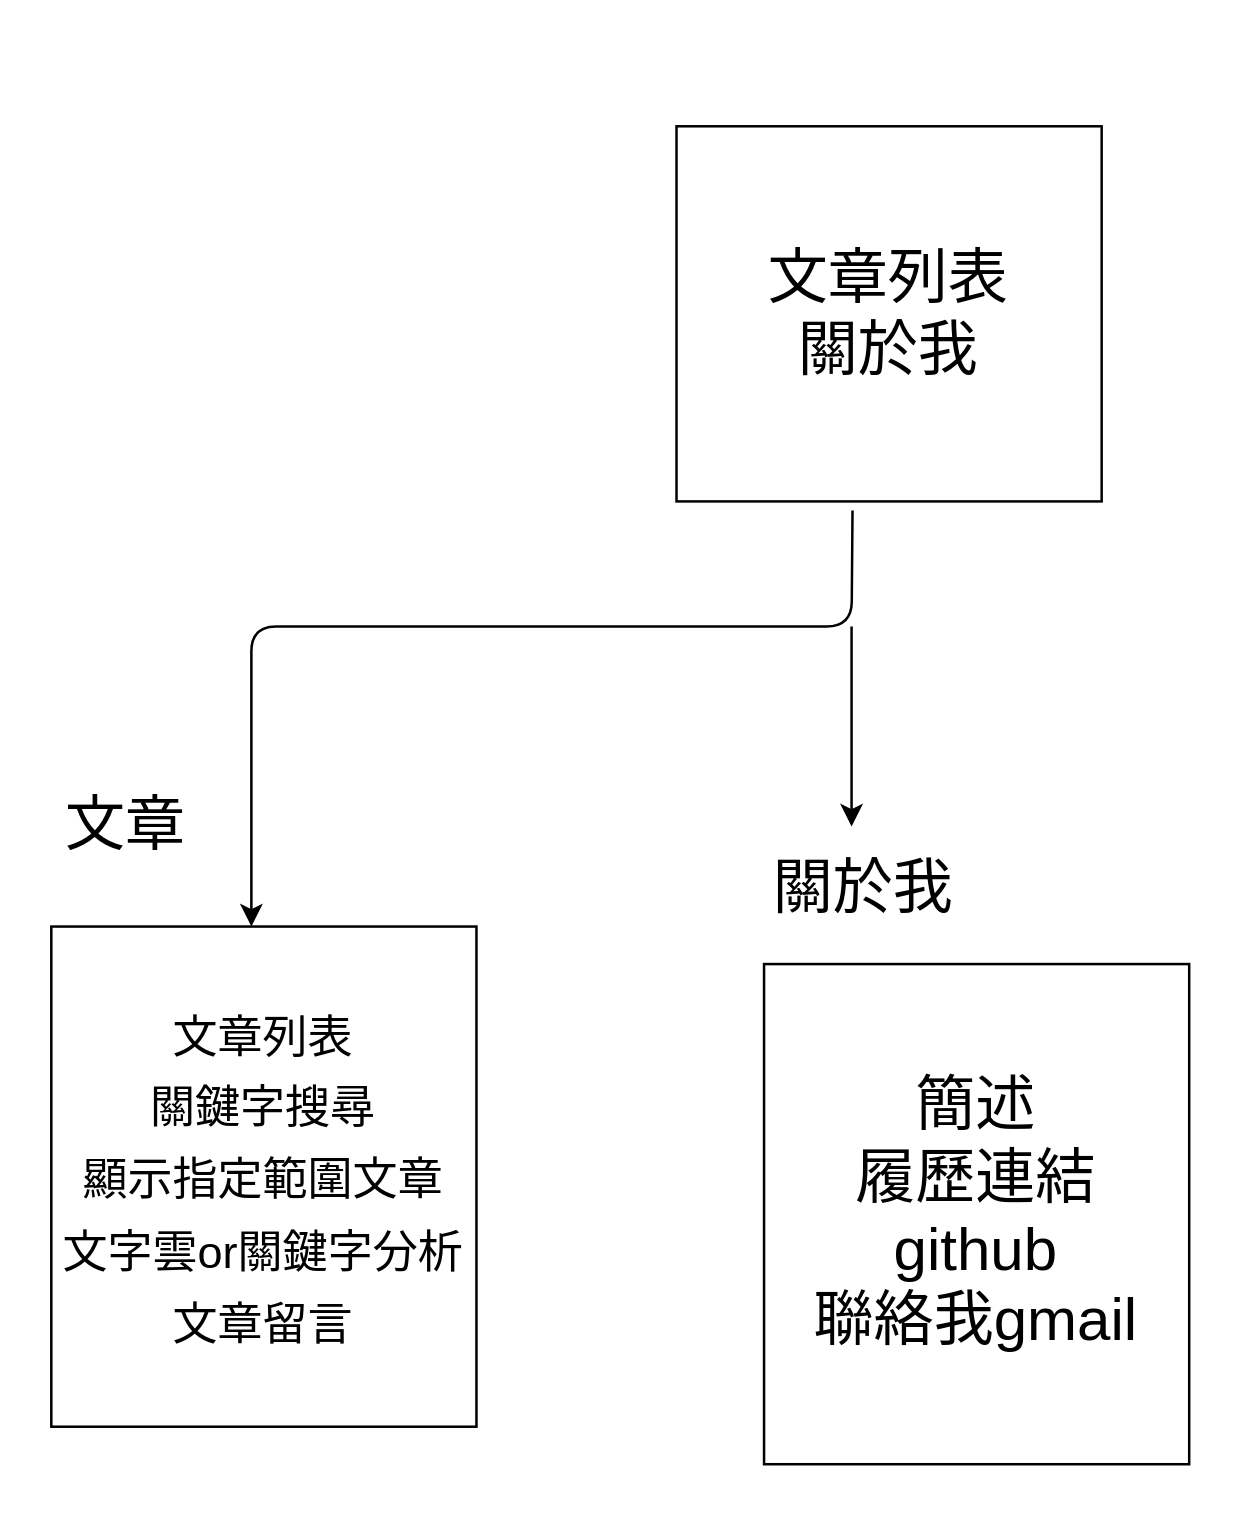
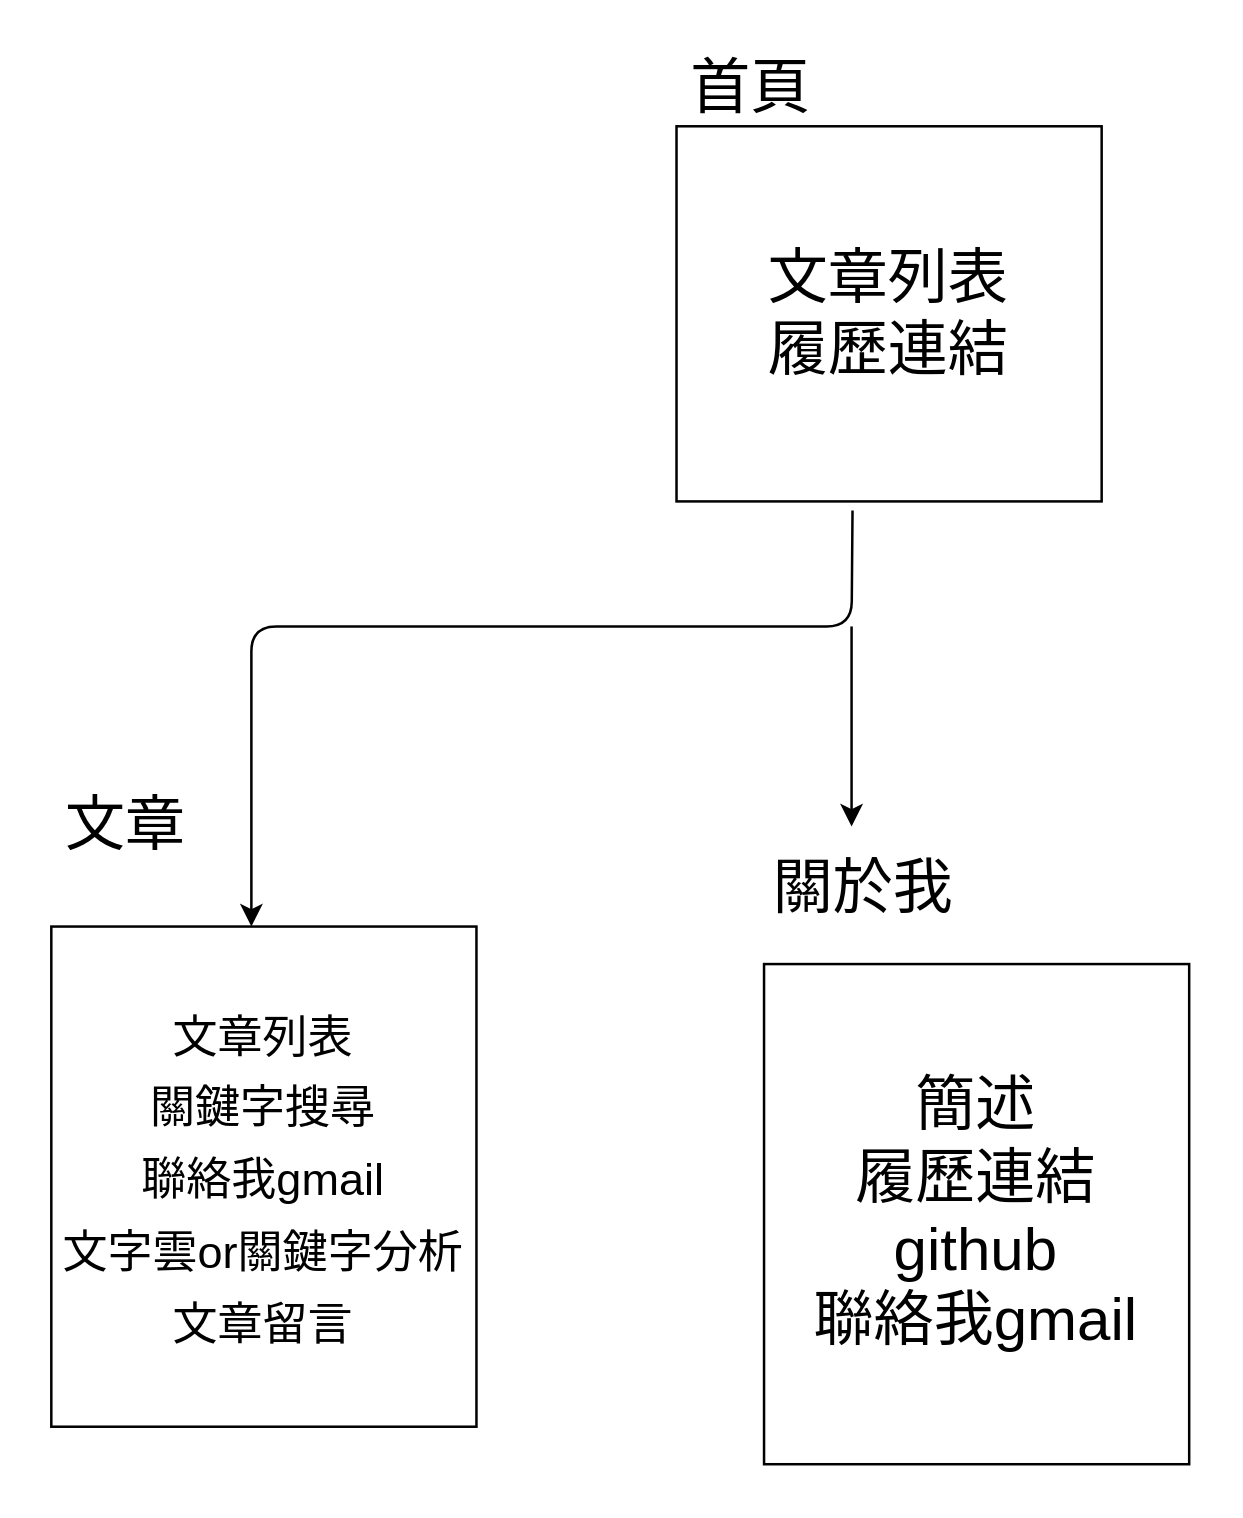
node "首頁": added
node "文章列表 關於我": label "文章列表 關於我" -> "文章列表 履歷連結"
node "文章列表 關鍵字搜尋 顯示指定範圍文章 文字雲or關鍵字分析 文章留言": label "文章列表 關鍵字搜尋 顯示指定範圍文章 文字雲or關鍵字分析 文章留言" -> "文章列表 關鍵字搜尋 聯絡我gmail 文字雲or關鍵字分析 文章留言"
